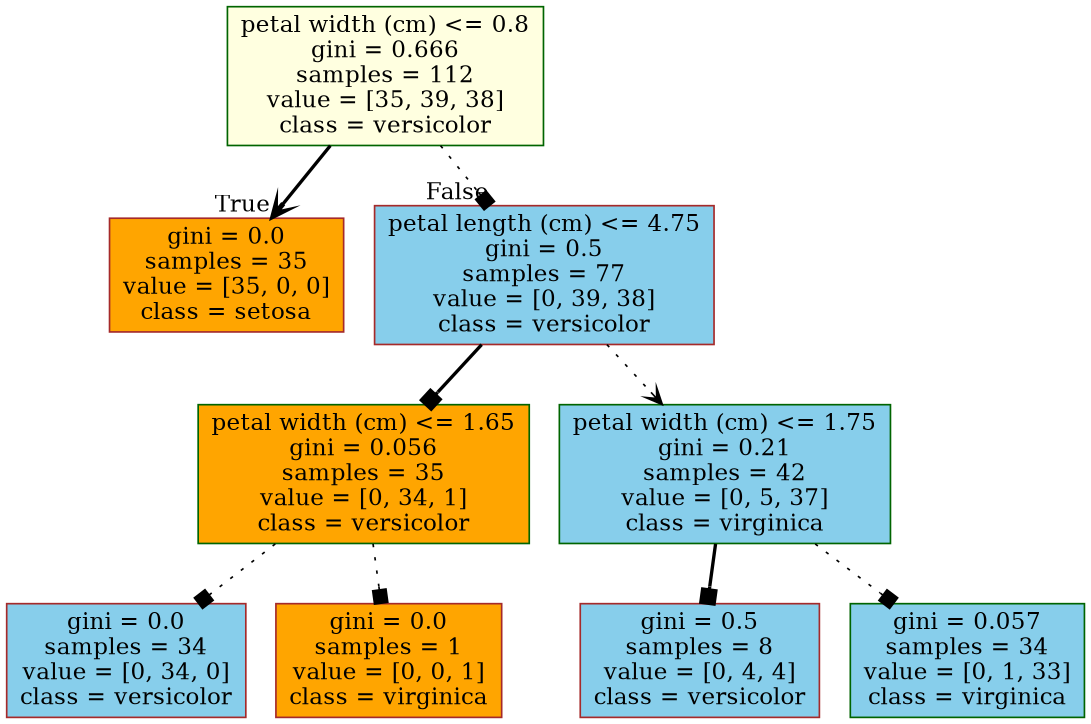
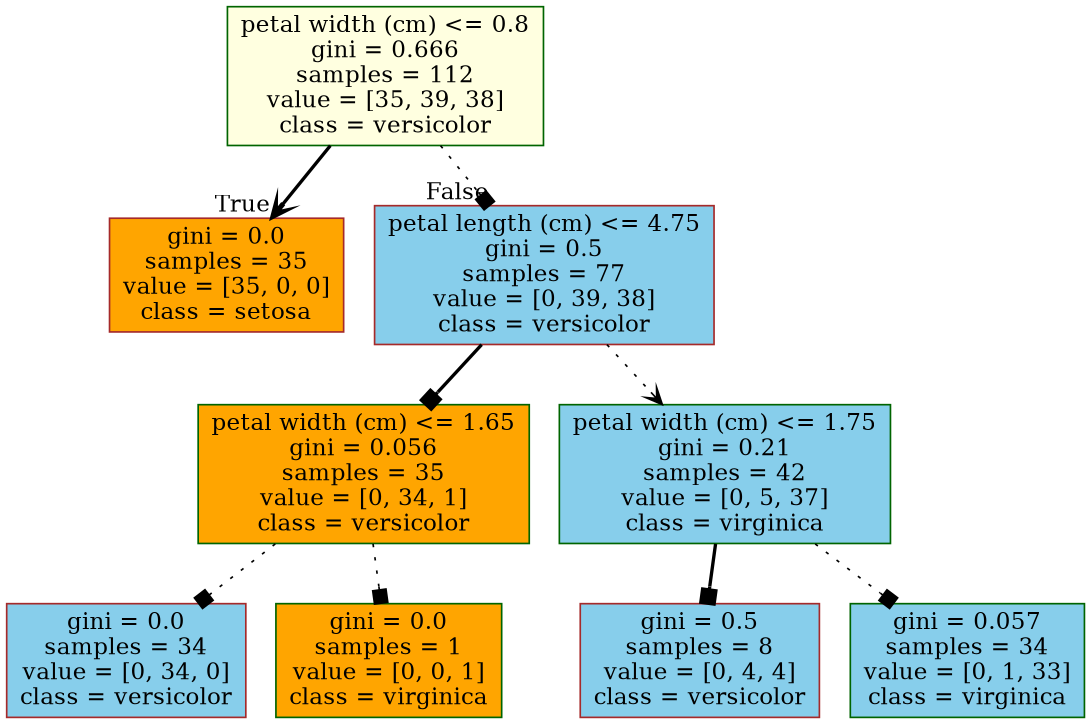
node "gini = 0.0 samples = 1 value = [0, 0, 1] class = virginica": color brown -> darkgreen
